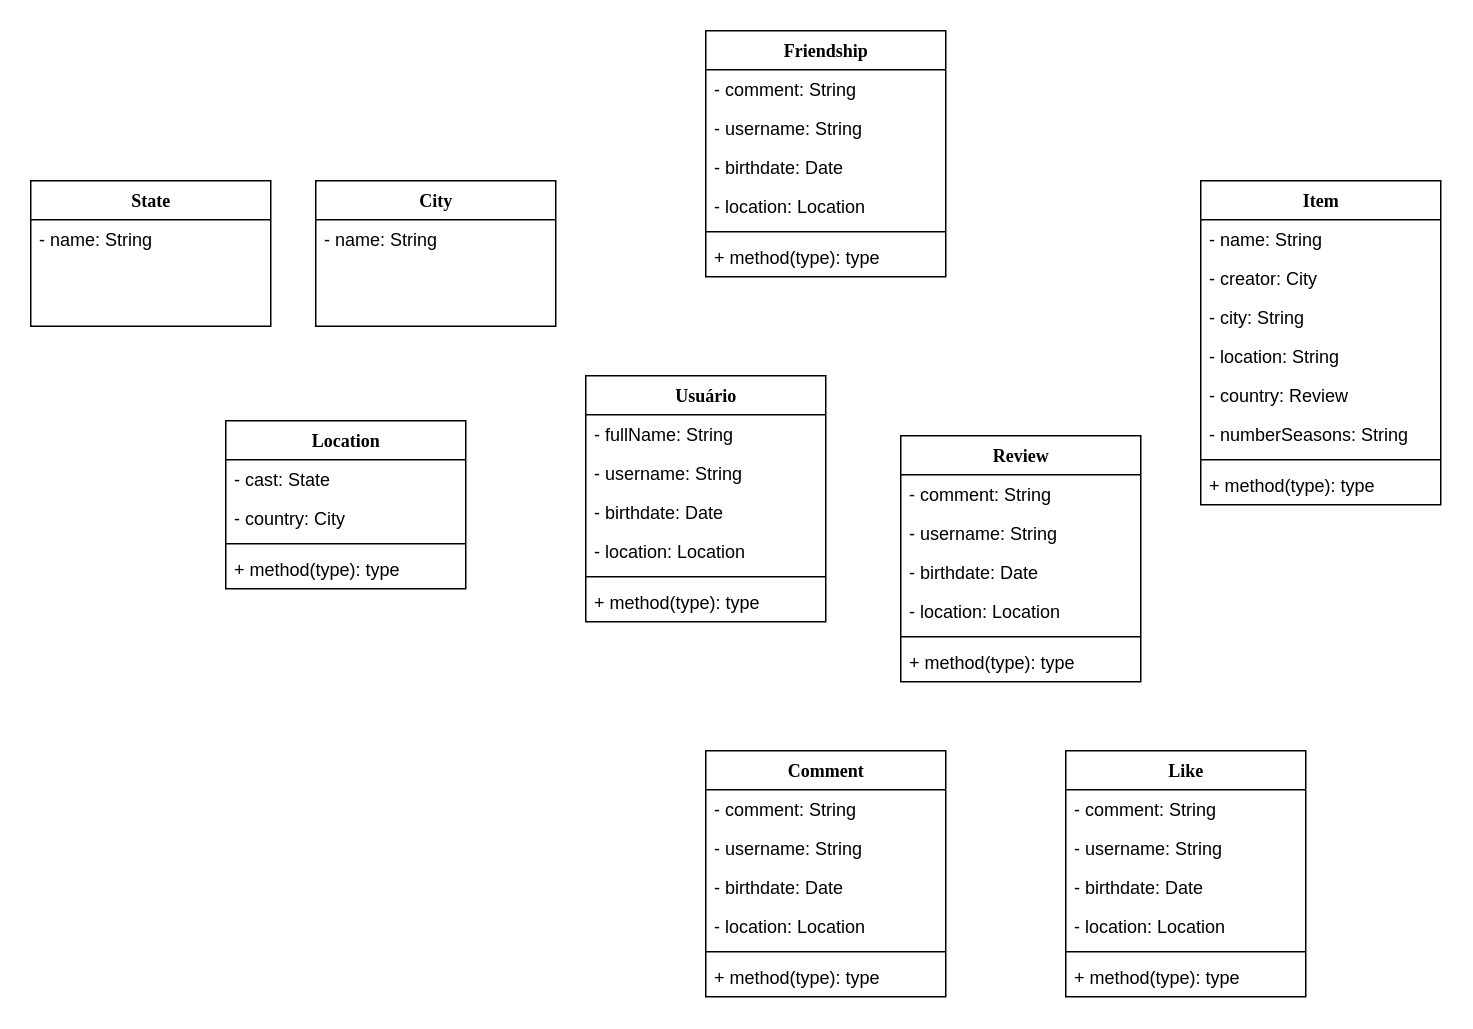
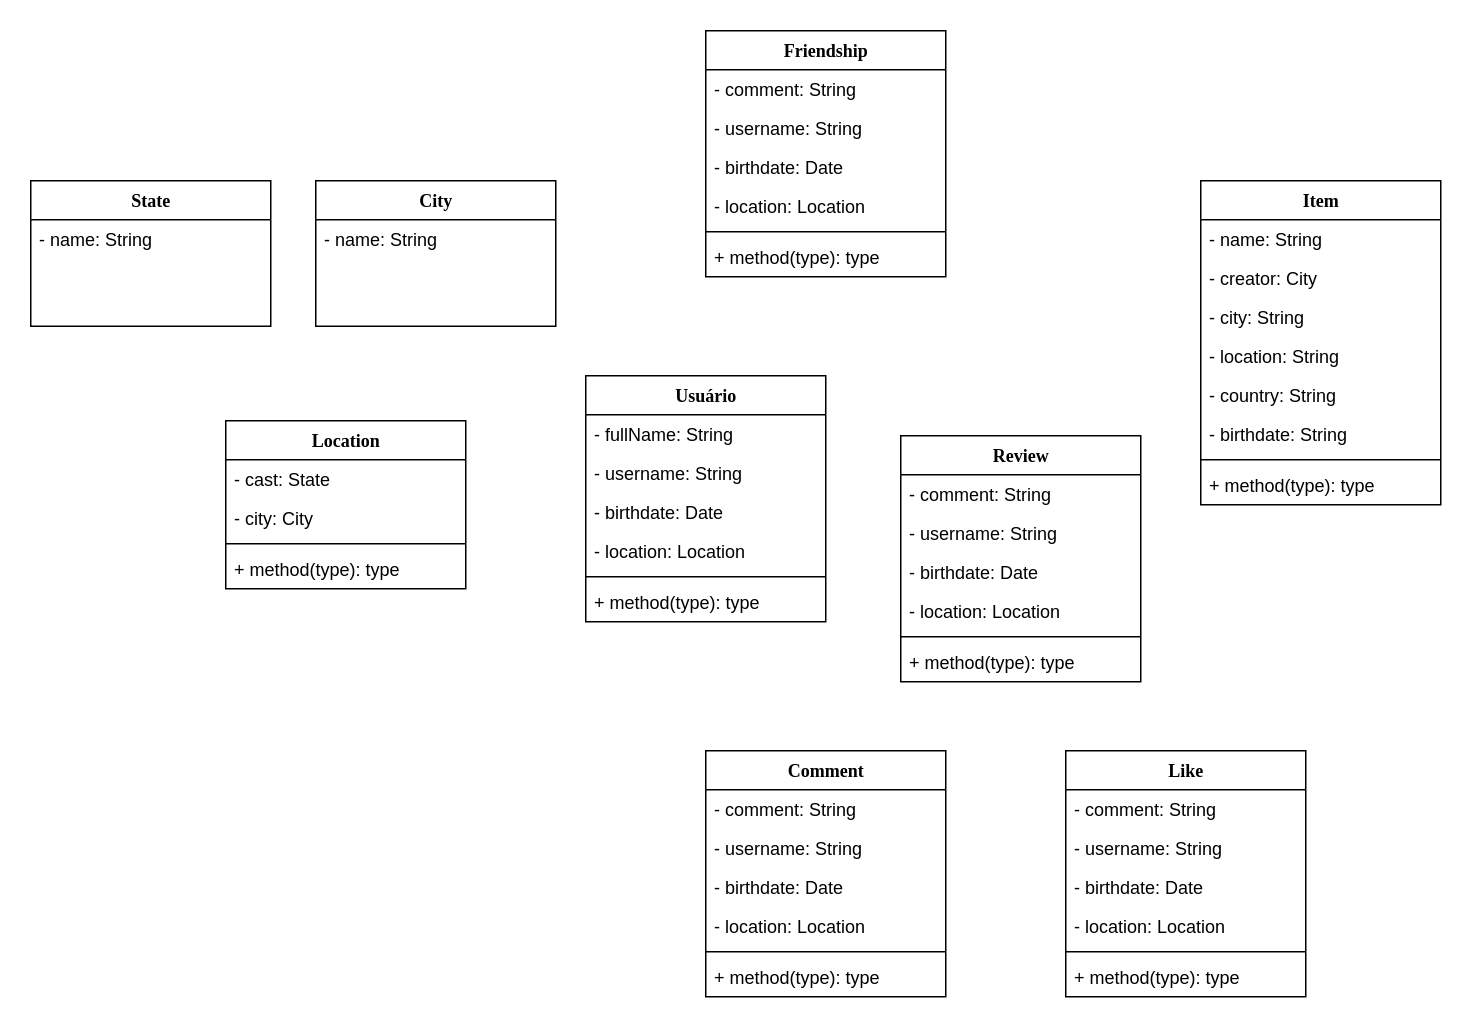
node "- country: Review": label "- country: Review" -> "- country: String"
node "- numberSeasons: String": label "- numberSeasons: String" -> "- birthdate: String"
node "- country: City": label "- country: City" -> "- city: City"
